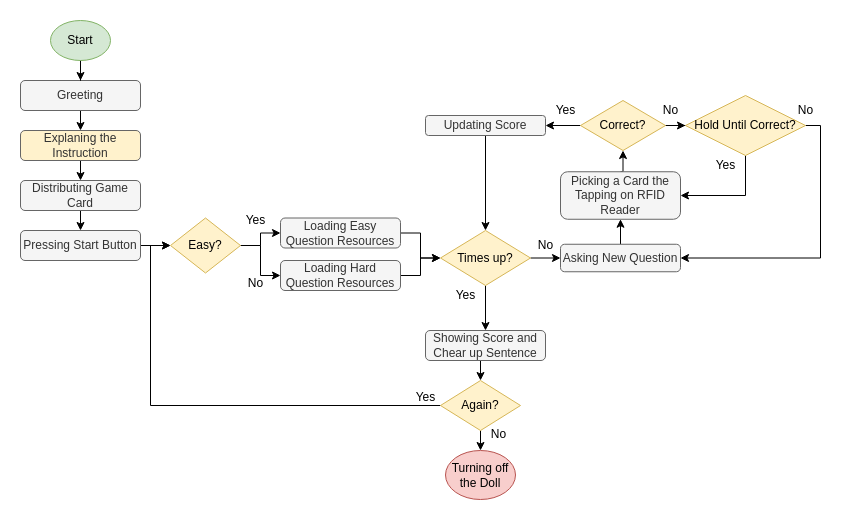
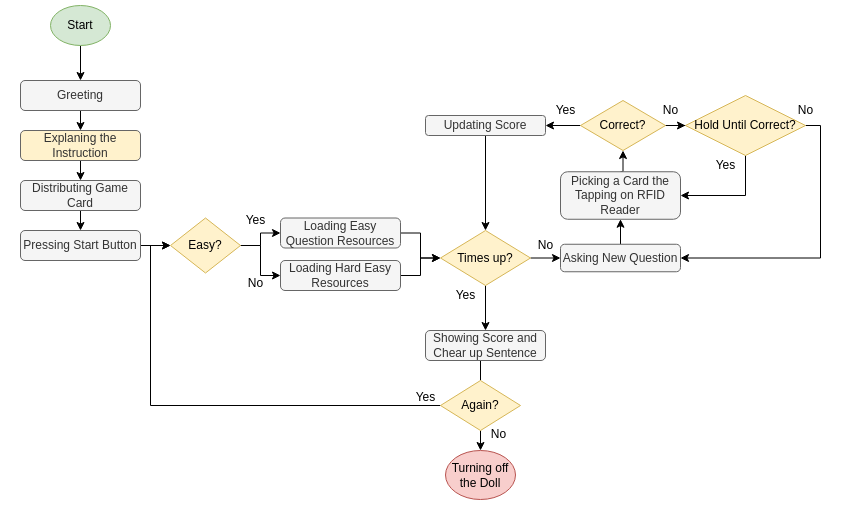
node "Start": moved (81, 41) -> (81, 26)
node "Loading Hard Question Resources": label "Loading Hard Question Resources" -> "Loading Hard Easy Resources"
edge "Showing Score and Chear up Sentence" -> "Again?": arrowhead classic -> none
